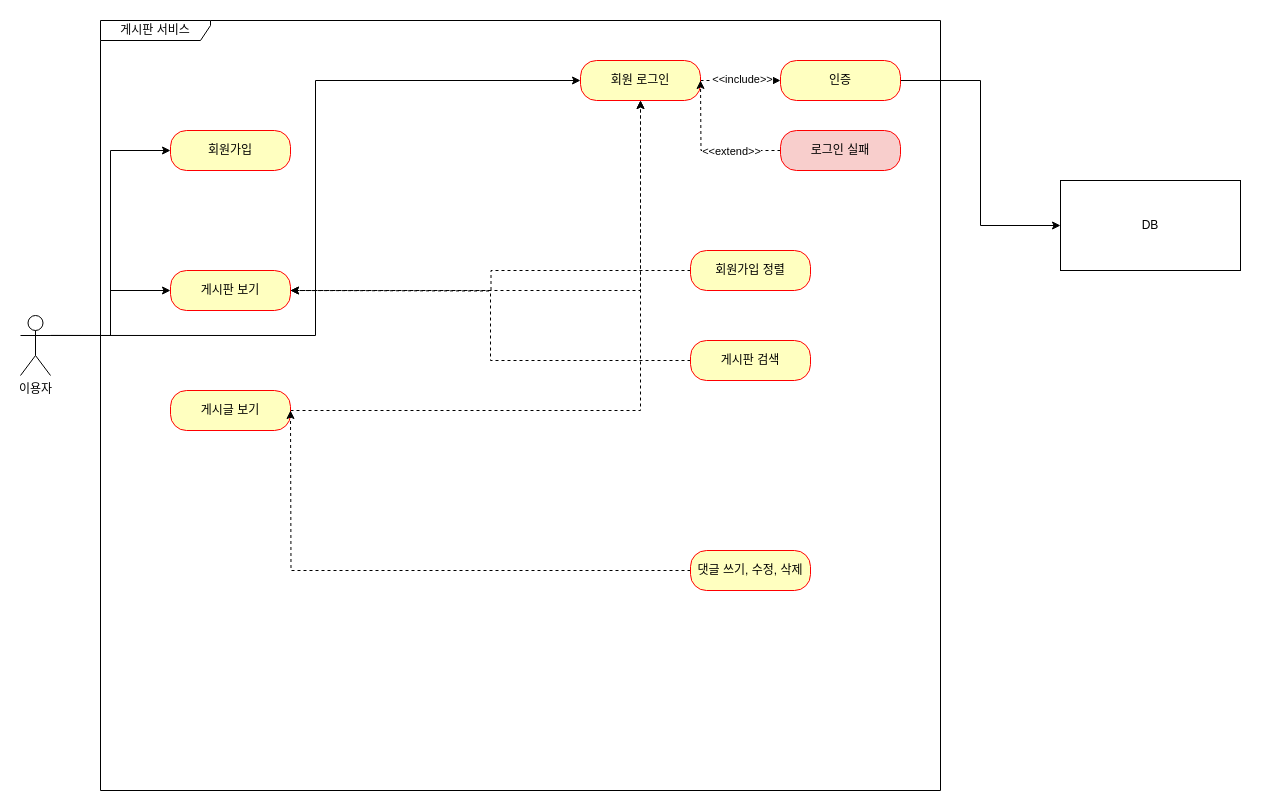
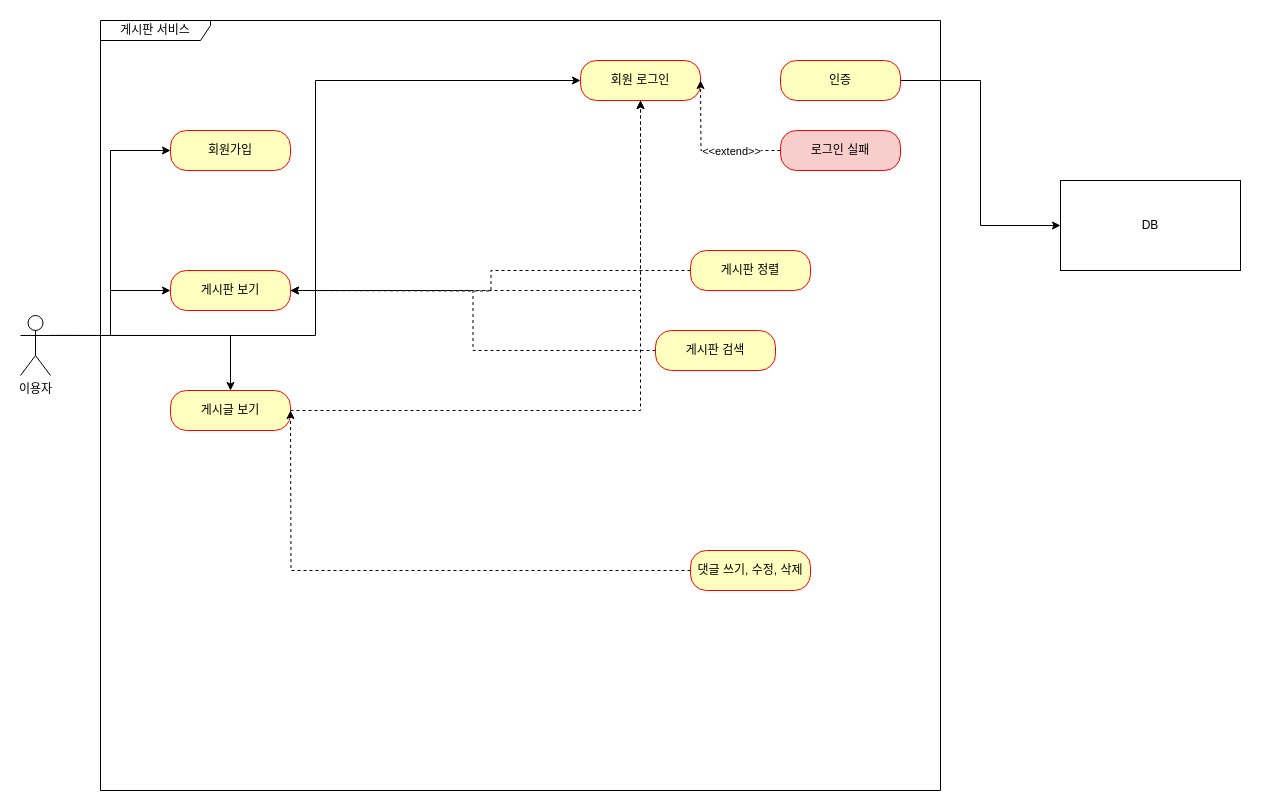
edge "회원 로그인" -> "인증": removed, label "<<include>>"
node "회원가입 정렬": label "회원가입 정렬" -> "게시판 정렬"
edge "이용자" -> "게시글 보기": added
node "게시판 검색": moved (751, 361) -> (716, 351)
